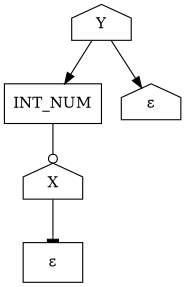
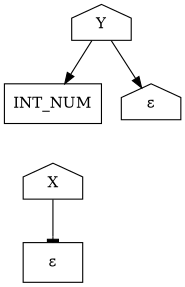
edge "INT_NUM" -> "X": removed
